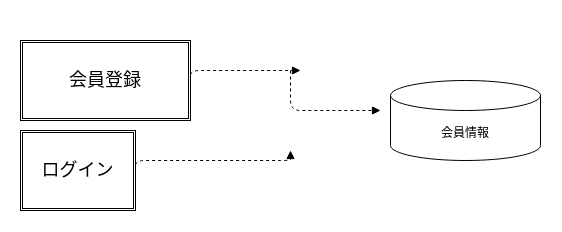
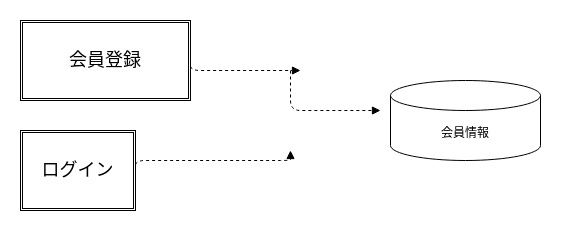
node "会員登録": moved (106, 81) -> (106, 61)
